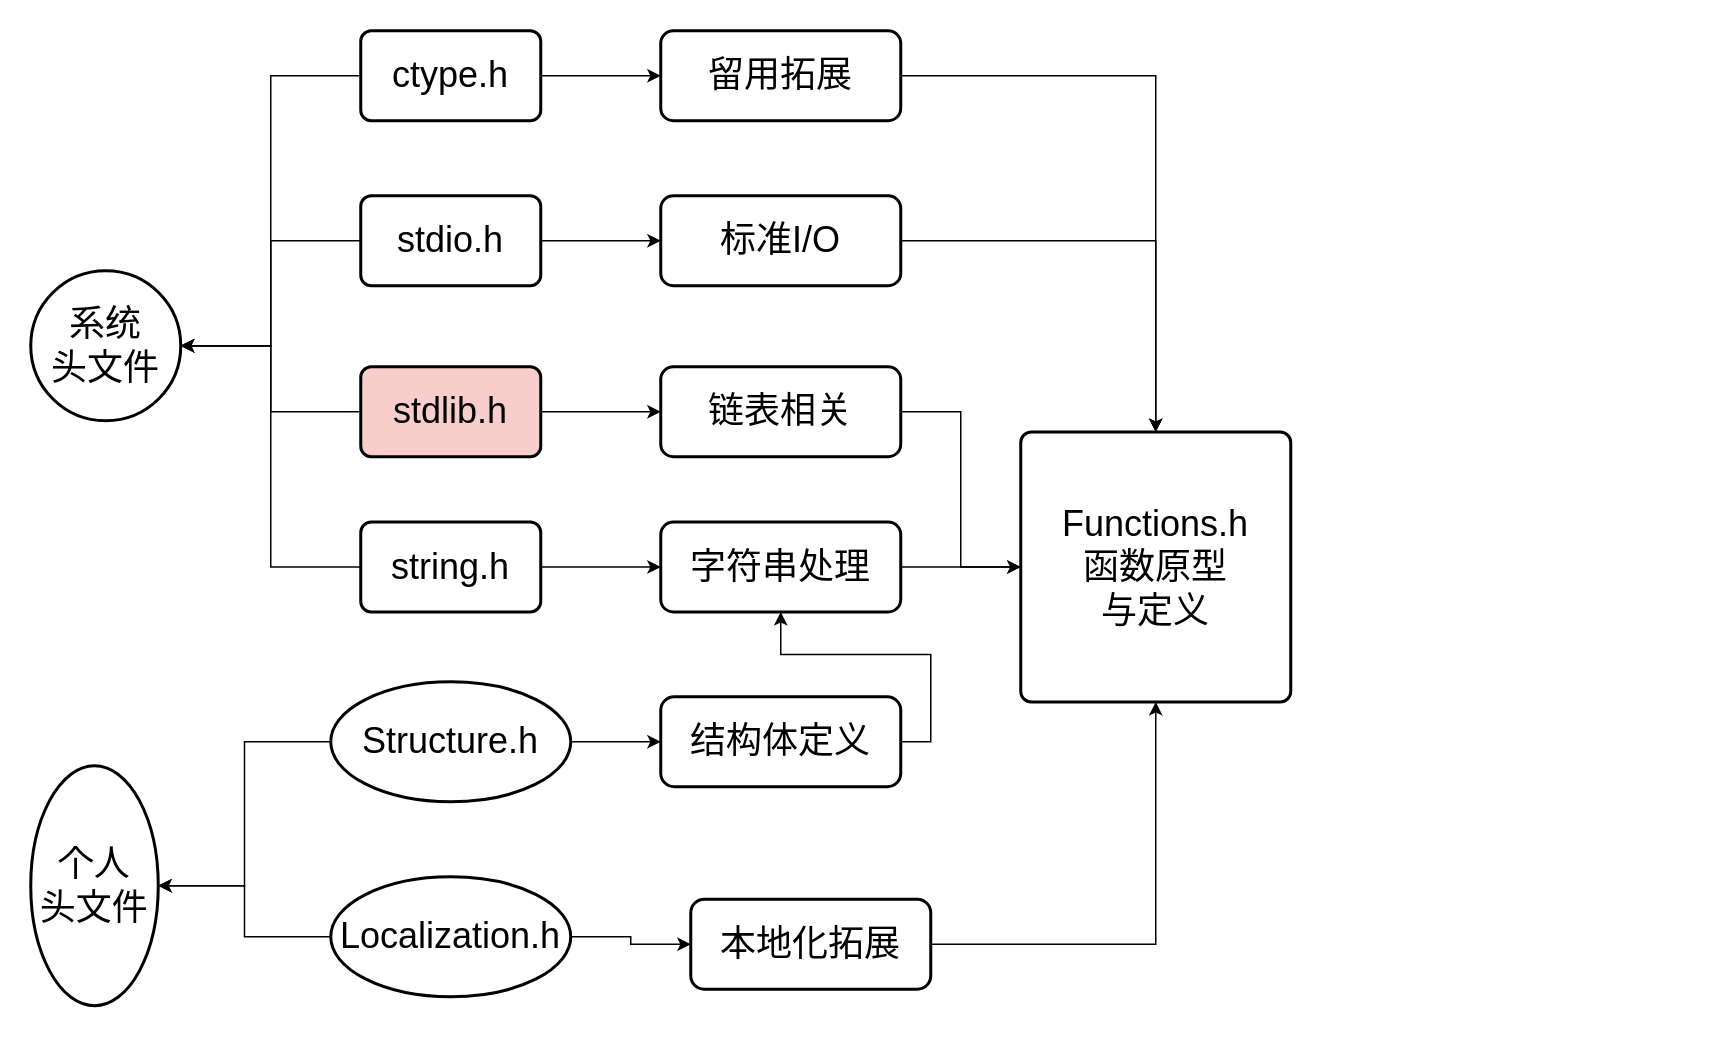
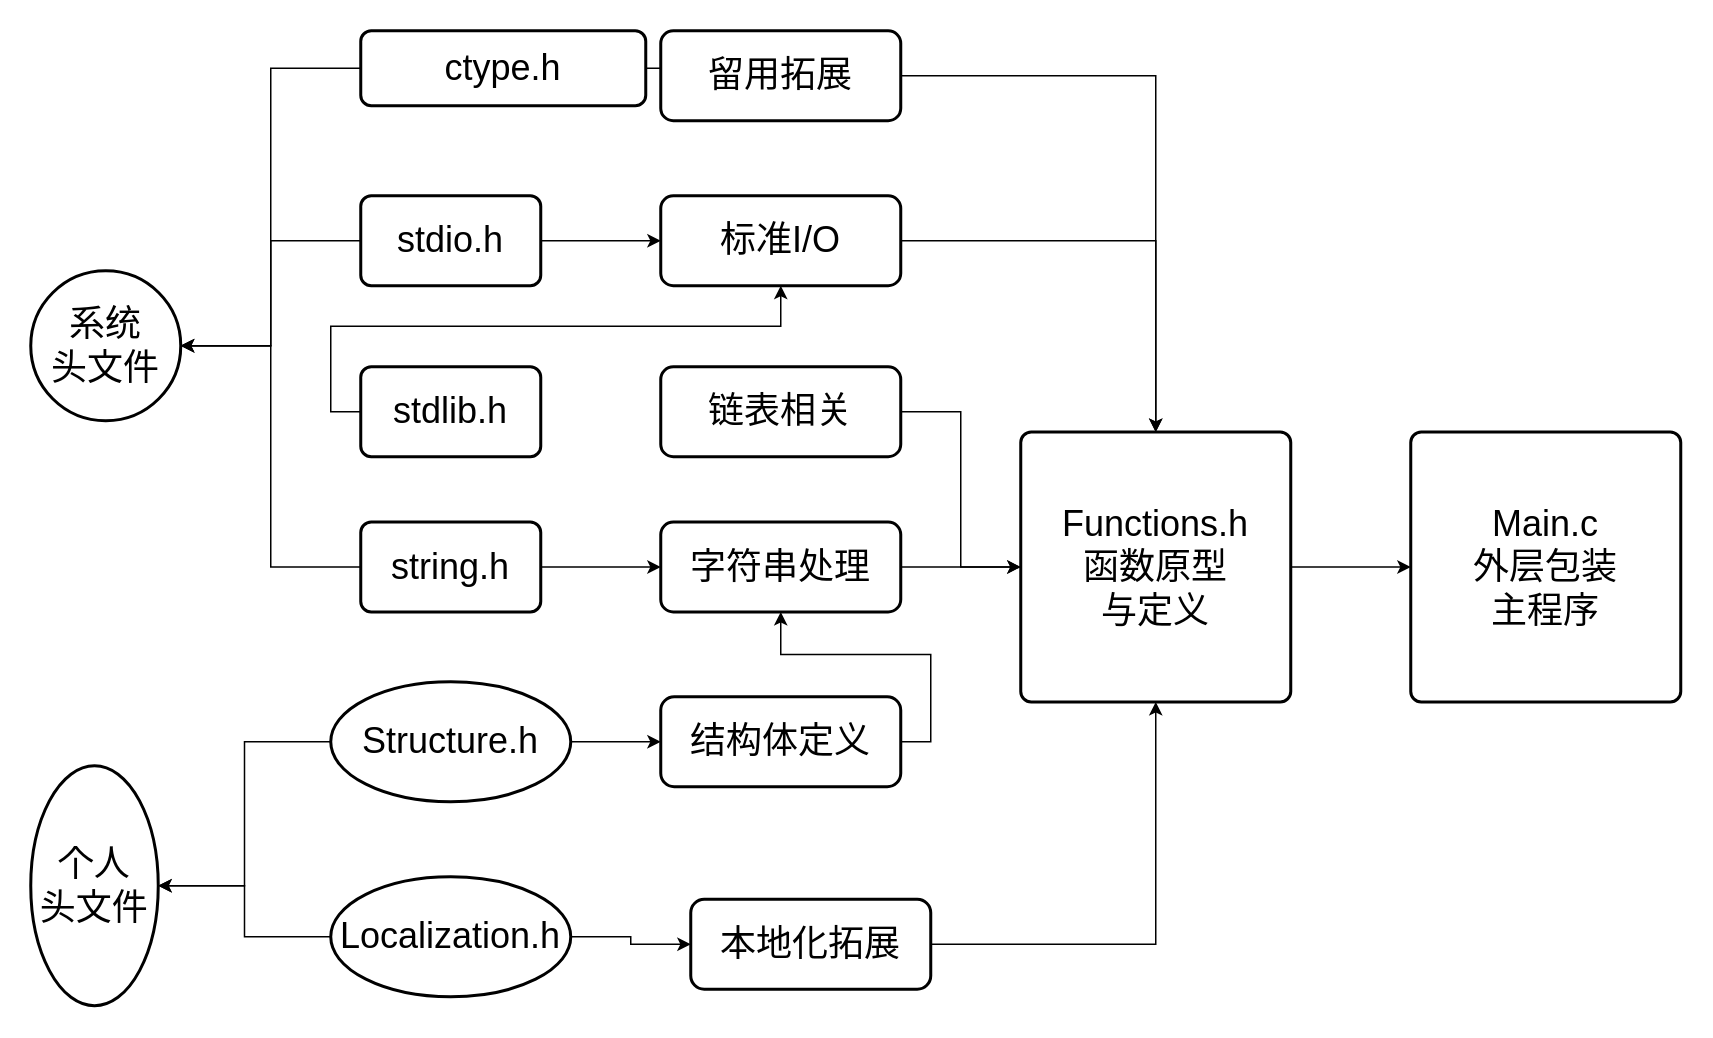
node "ctype.h": size 180x90 -> 285x75
edge "stdlib.h" -> "系统 头文件": now "stdlib.h" -> "标准I/O"
node "stdlib.h": fillcolor #f8cecc -> #ffffff
edge "stdlib.h" -> "链表相关": removed
edge "Functions.h 函数原型 与定义" -> "Main.c 外层包装 主程序": added
node "Main.c 外层包装 主程序": added
